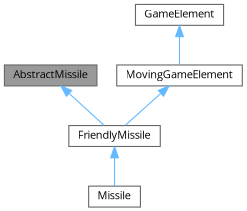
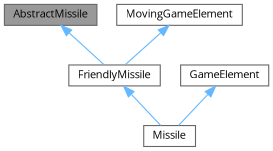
edge "MovingGameElement" -> "GameElement": now "Missile" -> "GameElement"
